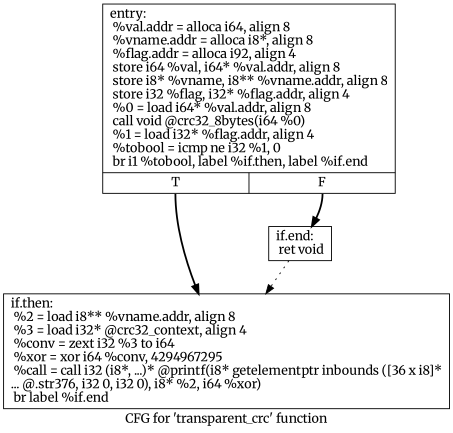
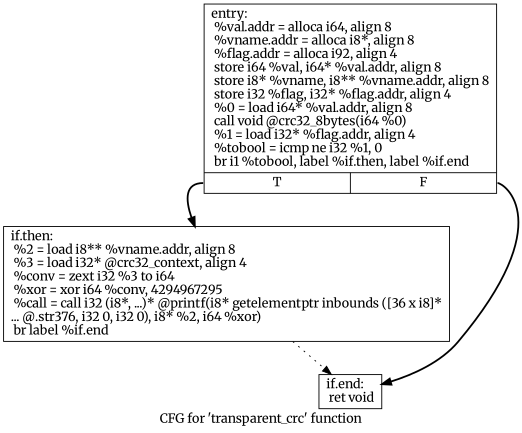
edge "if.end:" -> "if.then:": reversed
